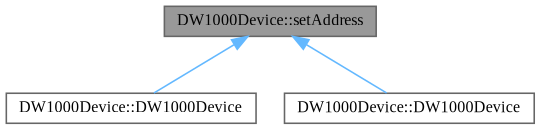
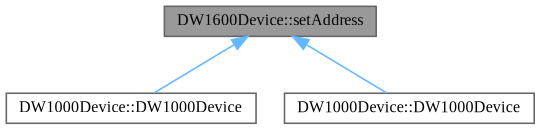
node "DW1000Device::setAddress": label "DW1000Device::setAddress" -> "DW1600Device::setAddress"
